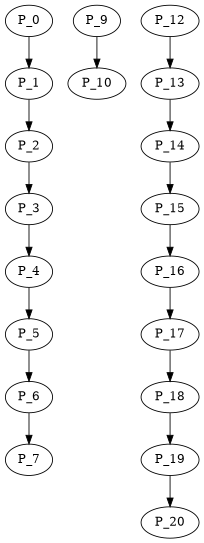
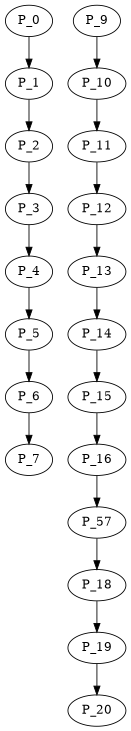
node "P_11": added
node "P_17": label "P_17" -> "P_57"
